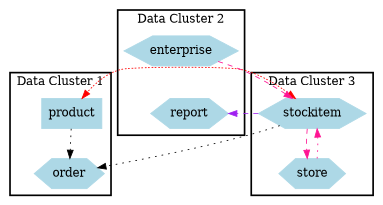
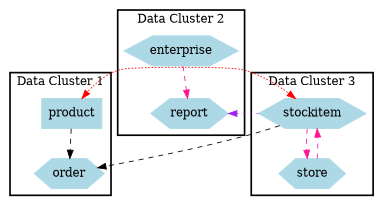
edge "enterprise" -> "stockitem": now "enterprise" -> "report"
edge "stockitem" -> "report": style dashed -> dotted
edge "product" -> "order": style dotted -> dashed
edge "stockitem" -> "order": style dotted -> dashed
edge "store" -> "stockitem": style dotted -> dashed
